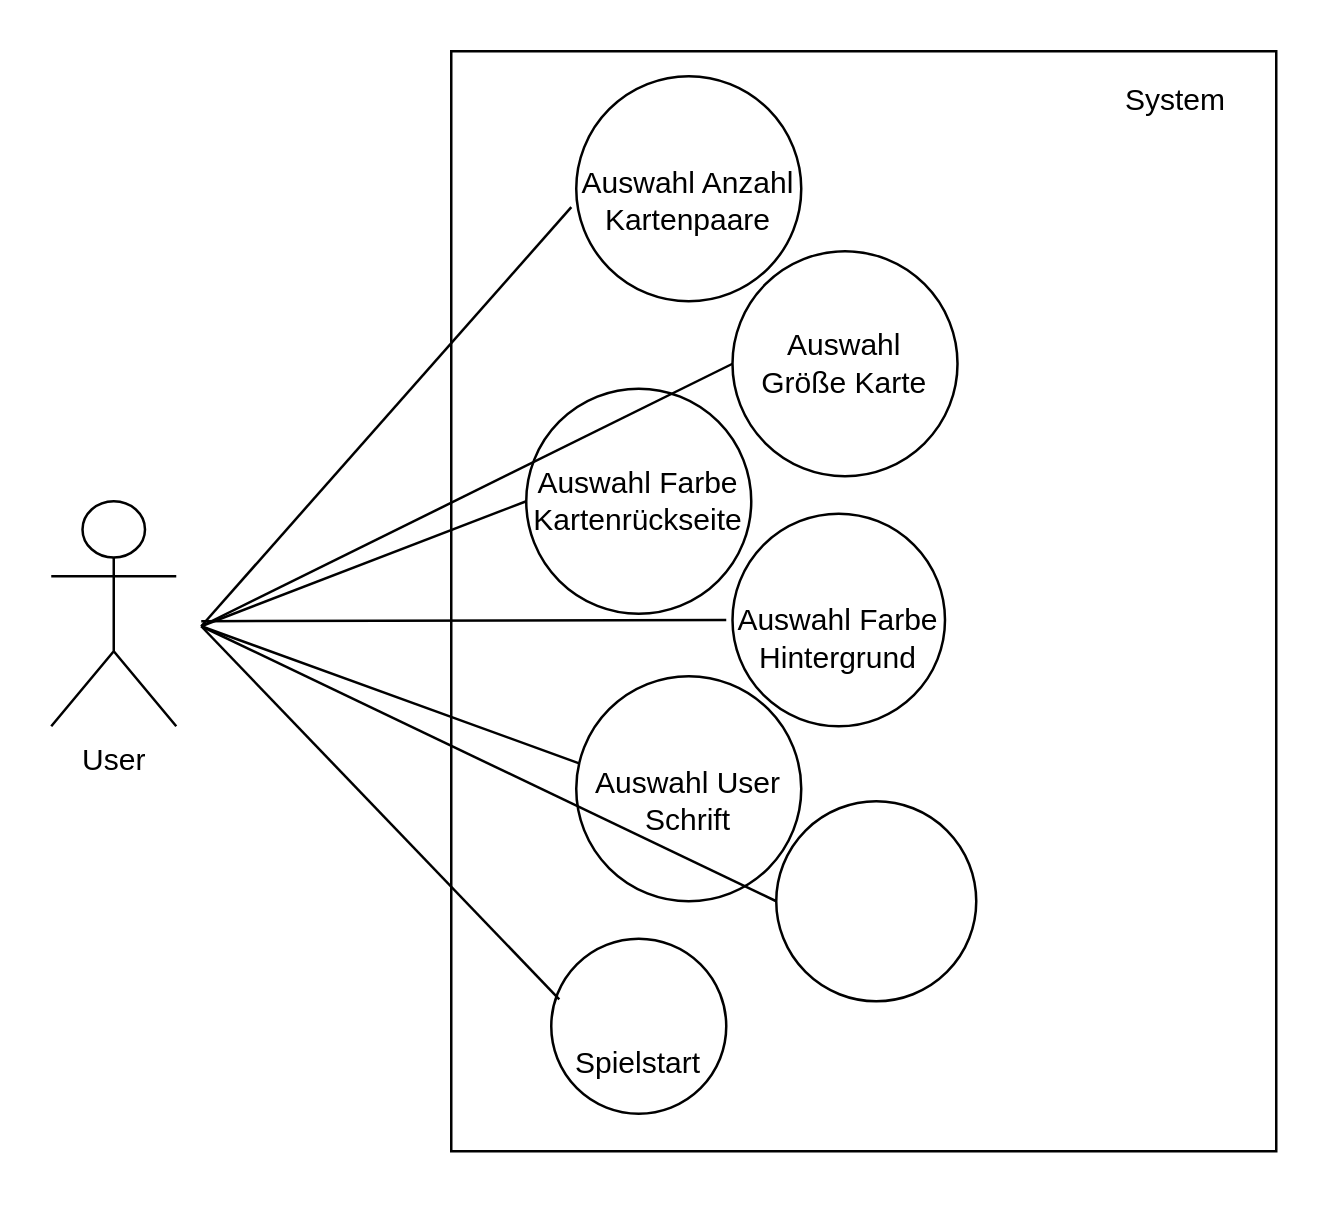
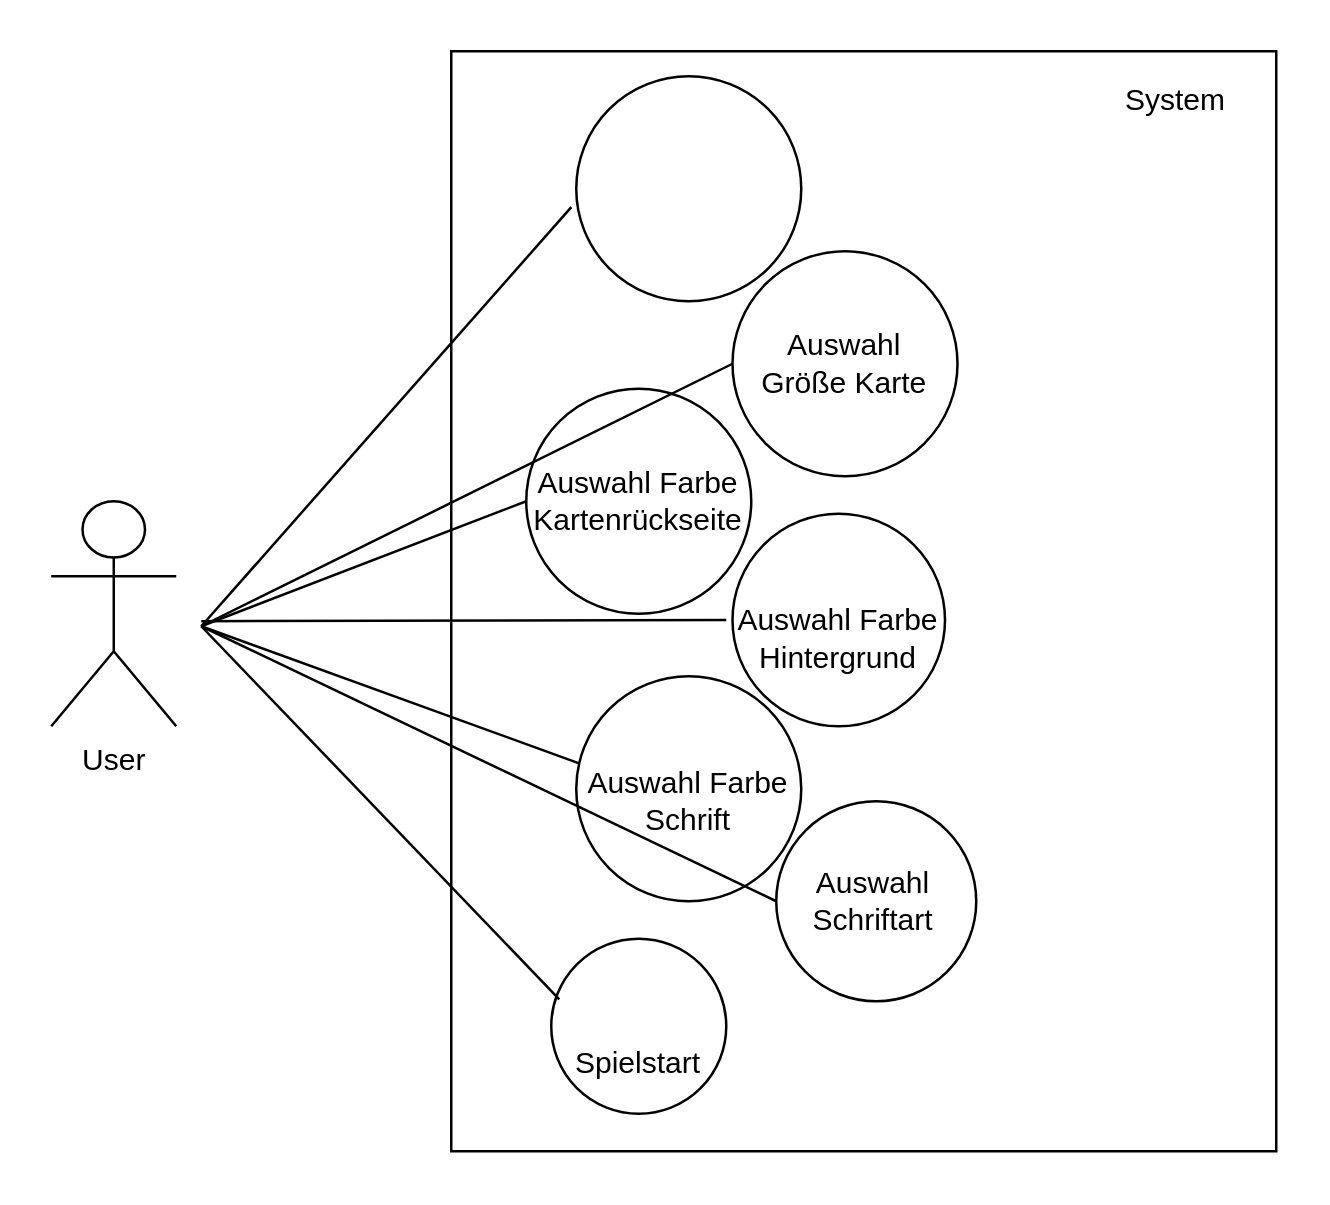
node "Auswahl Anzahl Kartenpaare": removed
node "Auswahl User Schrift": label "Auswahl User Schrift" -> "Auswahl Farbe Schrift"
node "Auswahl Schriftart": added
